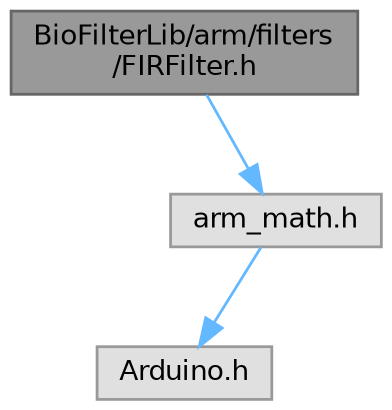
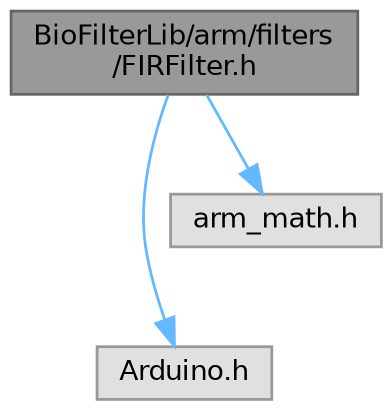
edge "arm_math.h" -> "Arduino.h": now "BioFilterLib/arm/filters /FIRFilter.h" -> "Arduino.h"
